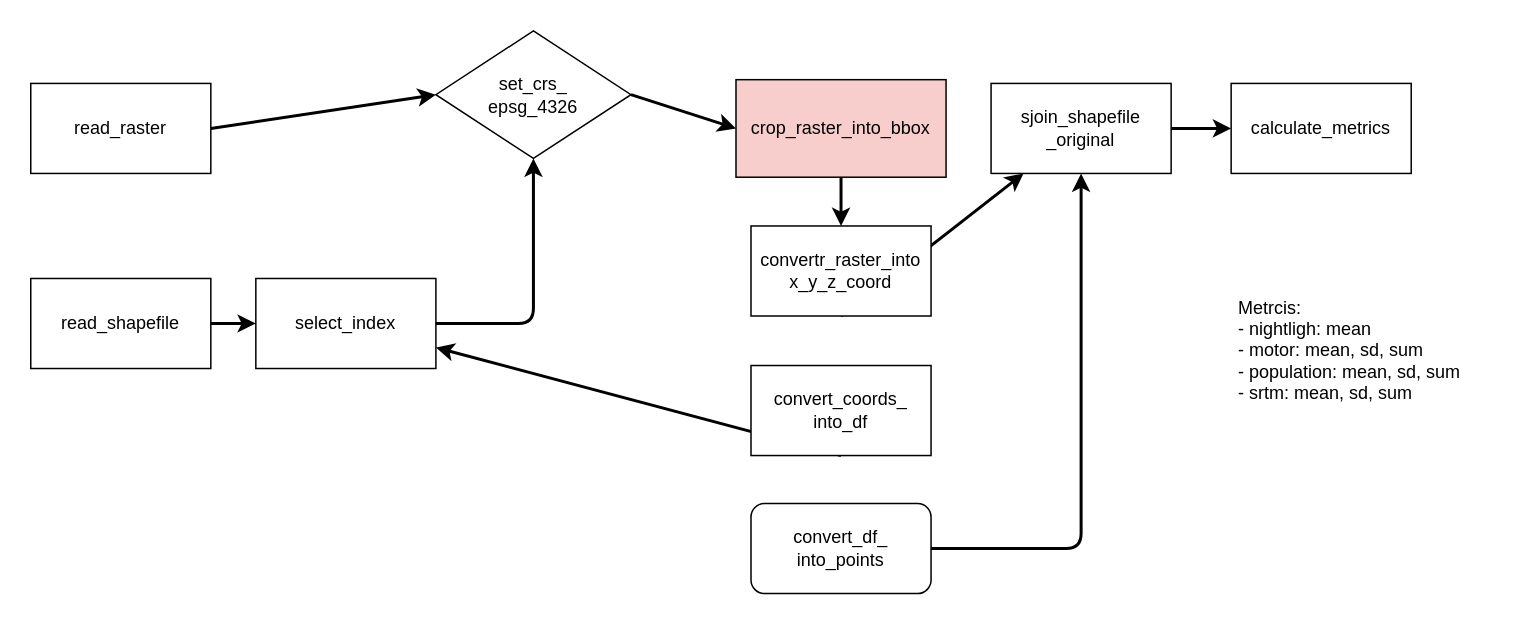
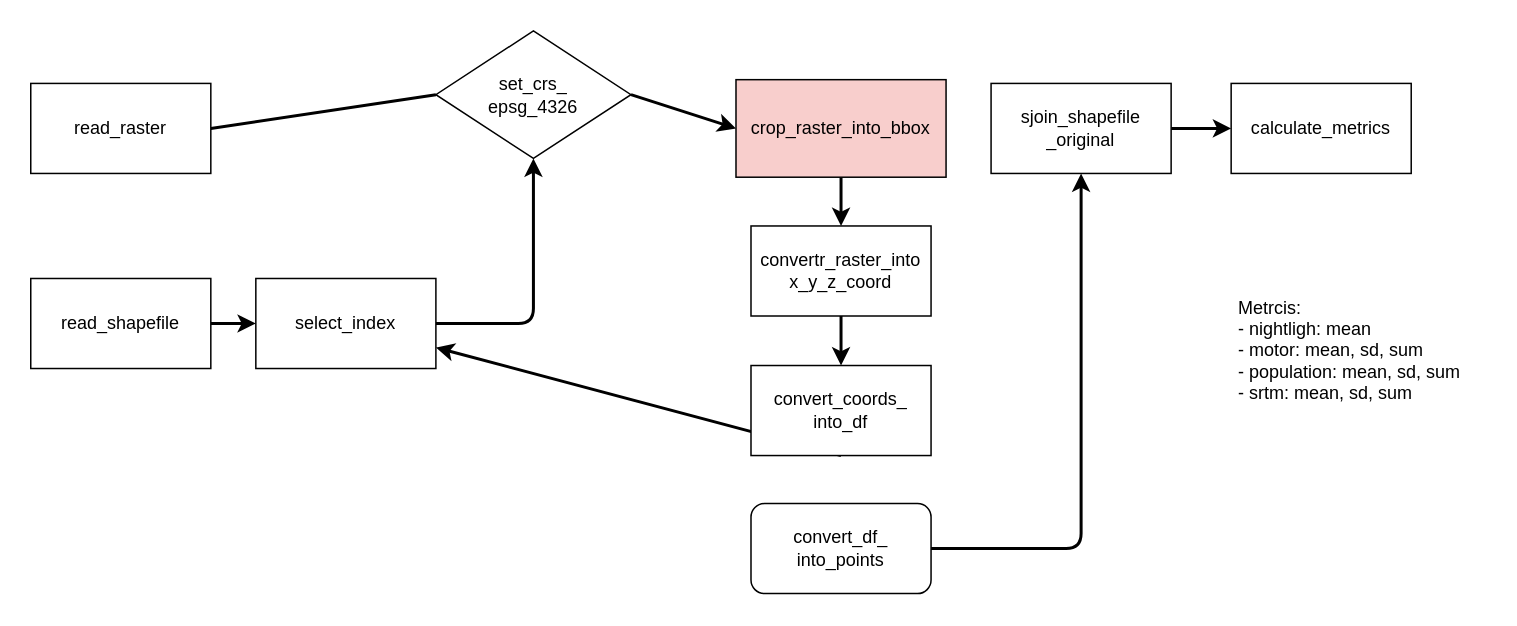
edge "read_raster" -> "set_crs_ epsg_4326": arrowhead classic -> none
edge "convertr_raster_into x_y_z_coord" -> "sjoin_shapefile _original": now "convertr_raster_into x_y_z_coord" -> "convert_coords_ into_df"
